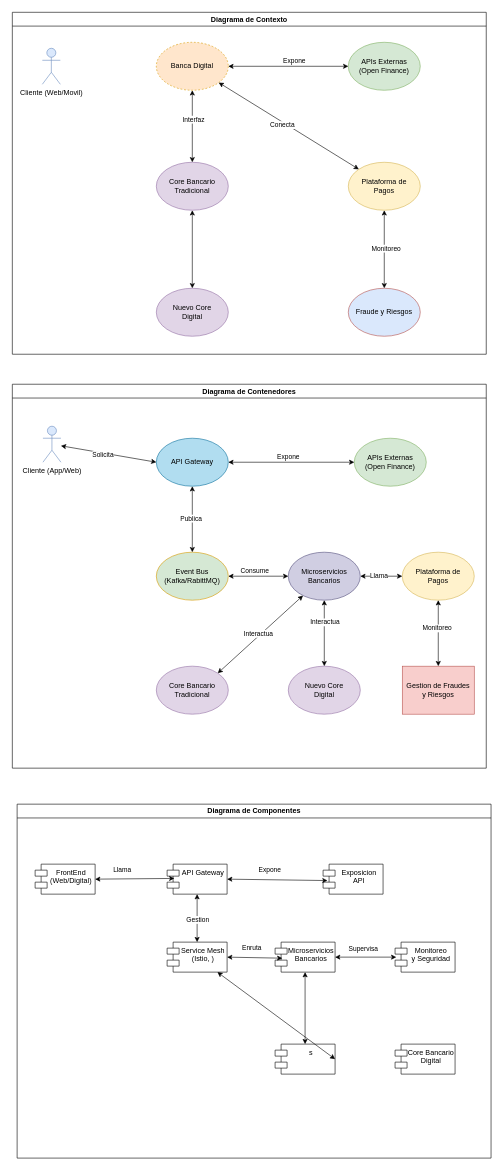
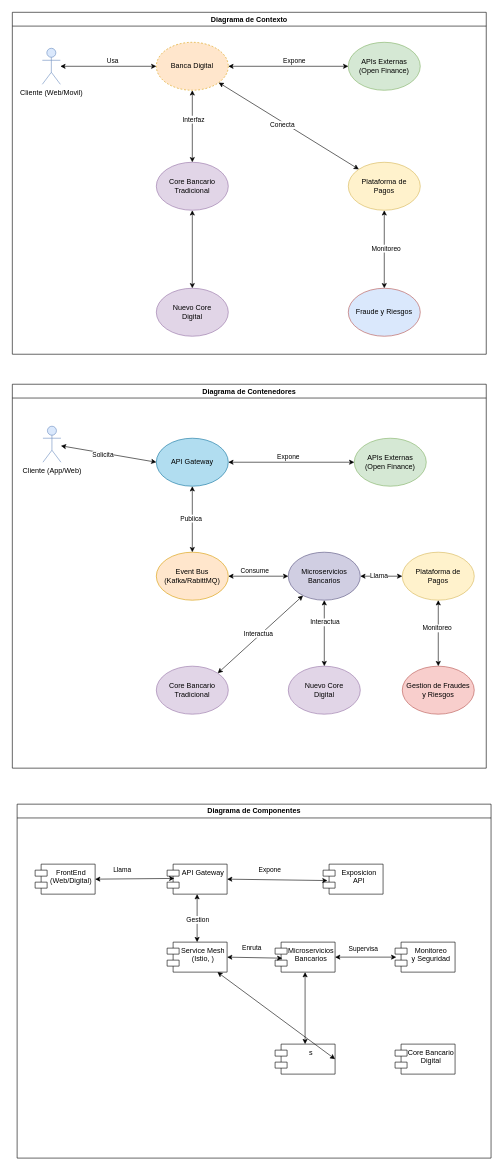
edge "Cliente (Web/Movil)" -- "Banca Digital": added, label "Usa"
node "Event Bus (Kafka/RabittMQ)": fillcolor #d5e8d4 -> #ffe6cc
node "Gestion de Fraudes y Riesgos": shape rectangle -> ellipse
